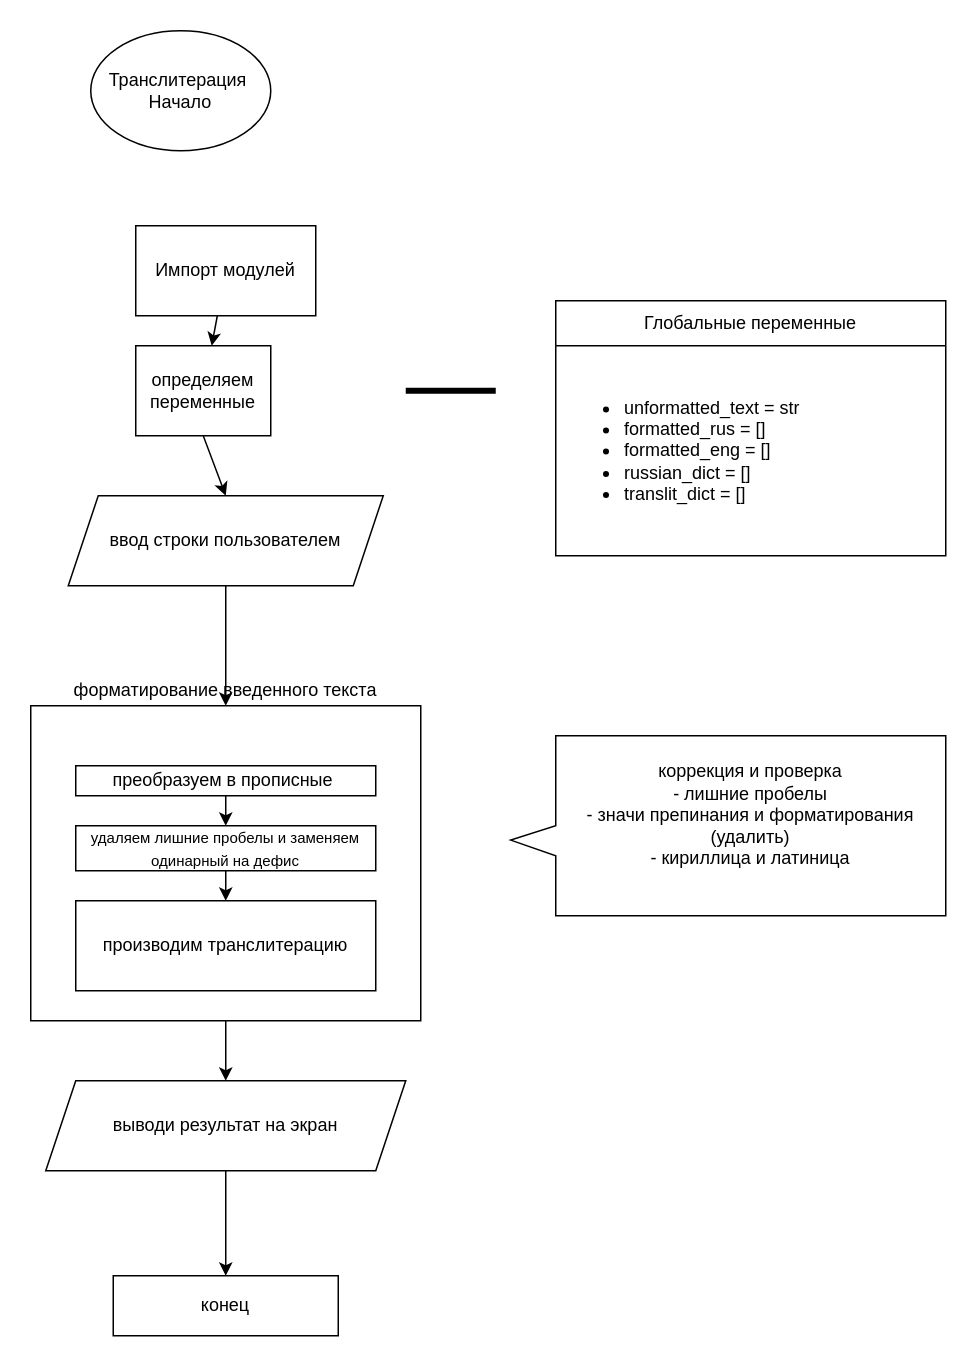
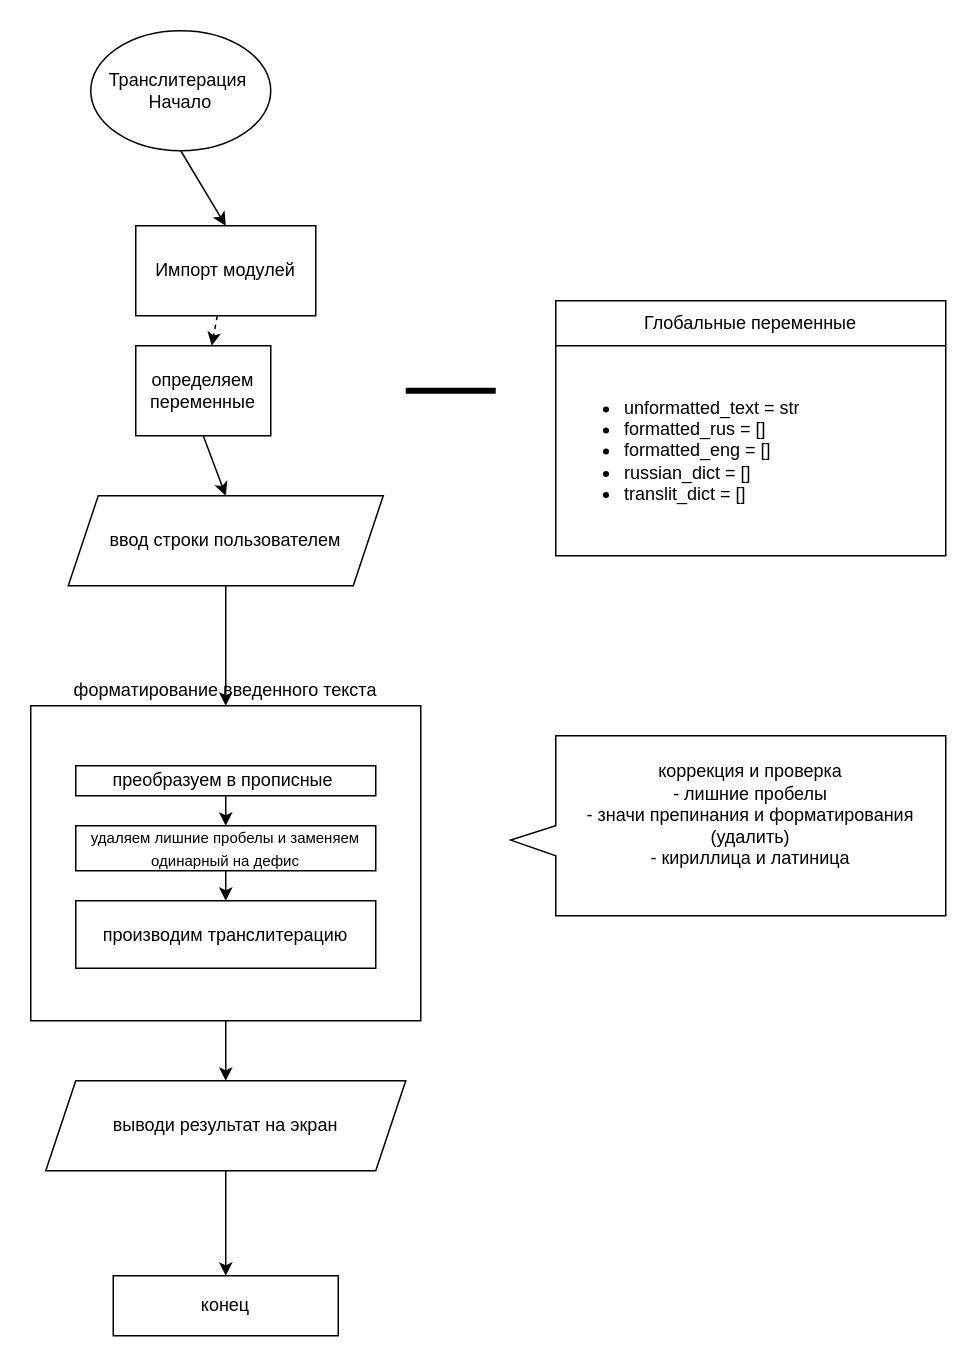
edge "Транслитерация Начало" -> "Импорт модулей": added
edge "Импорт модулей" -> "определяем переменные": style solid -> dashed
node "производим транслитерацию": size 300x90 -> 300x68
